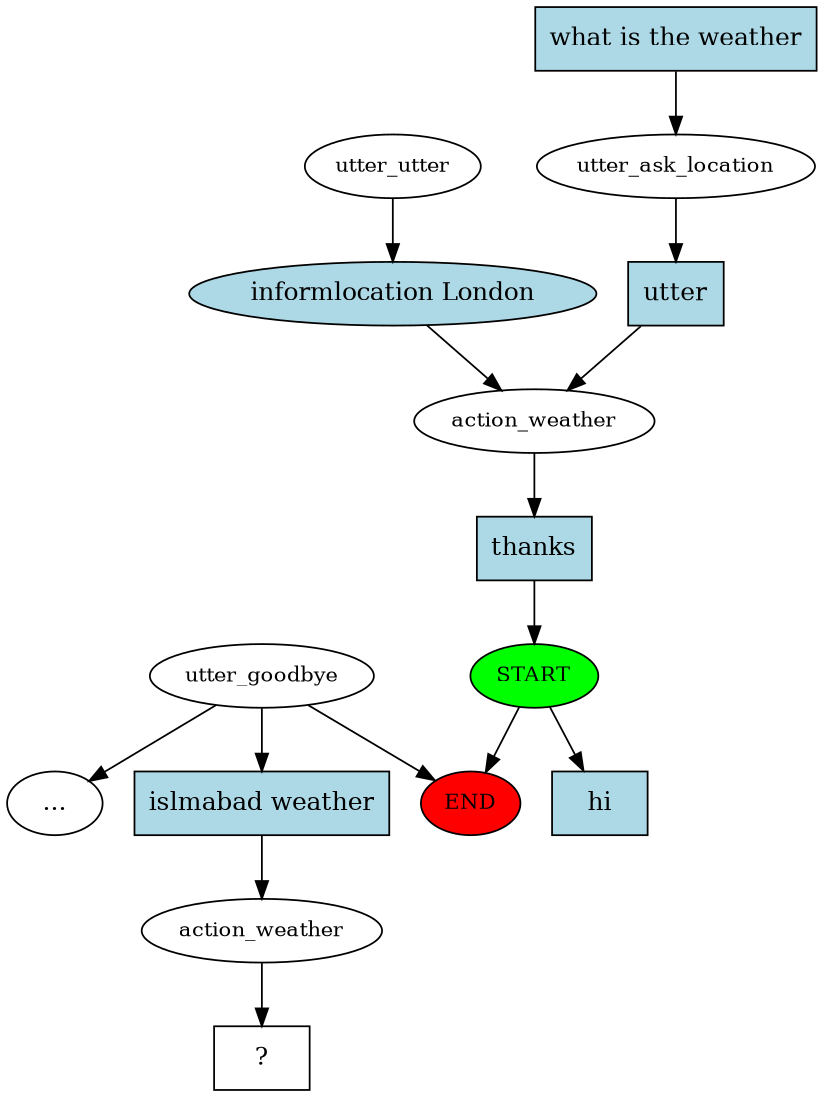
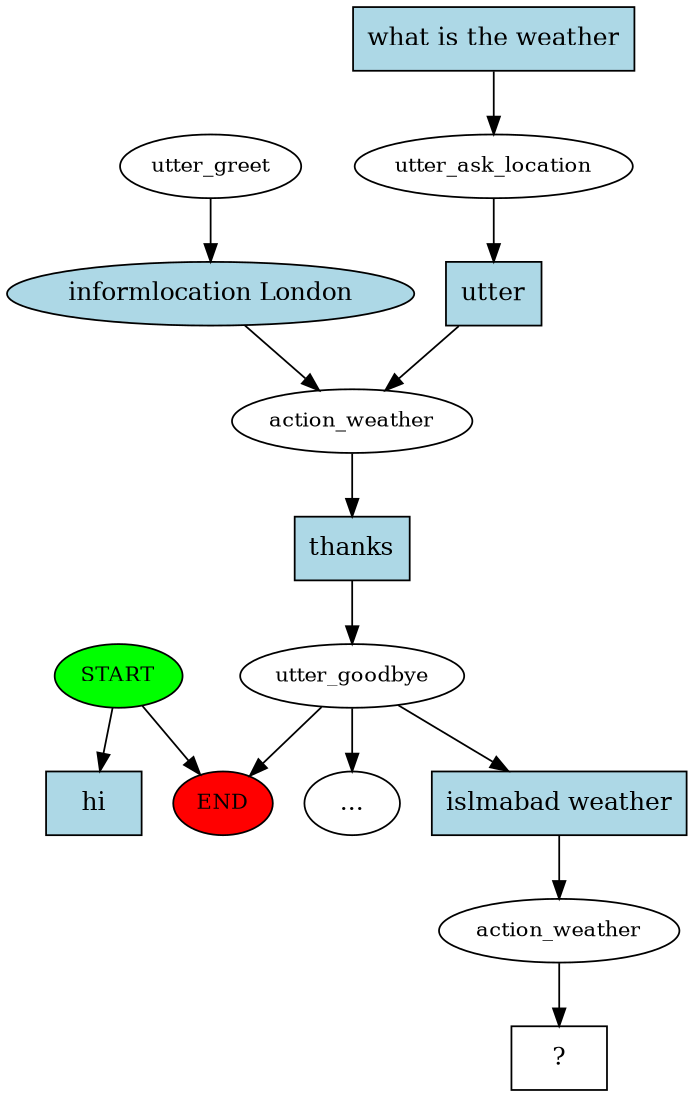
node "utter_utter": label "utter_utter" -> "utter_greet"
edge "thanks" -> "START": now "thanks" -> "utter_goodbye"
